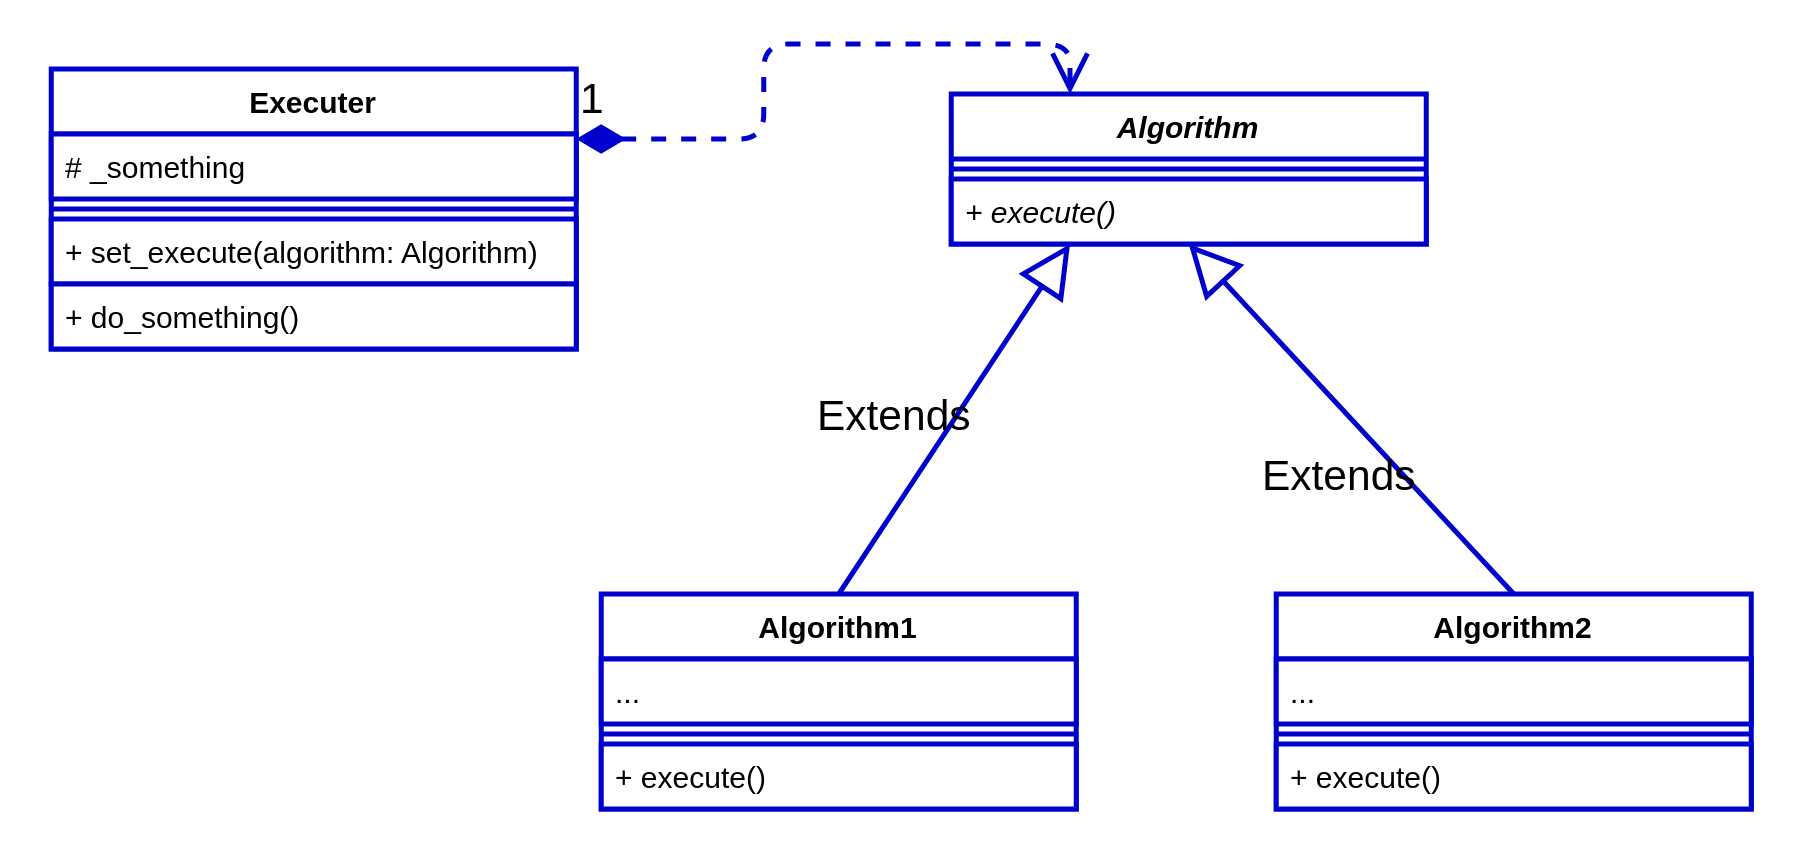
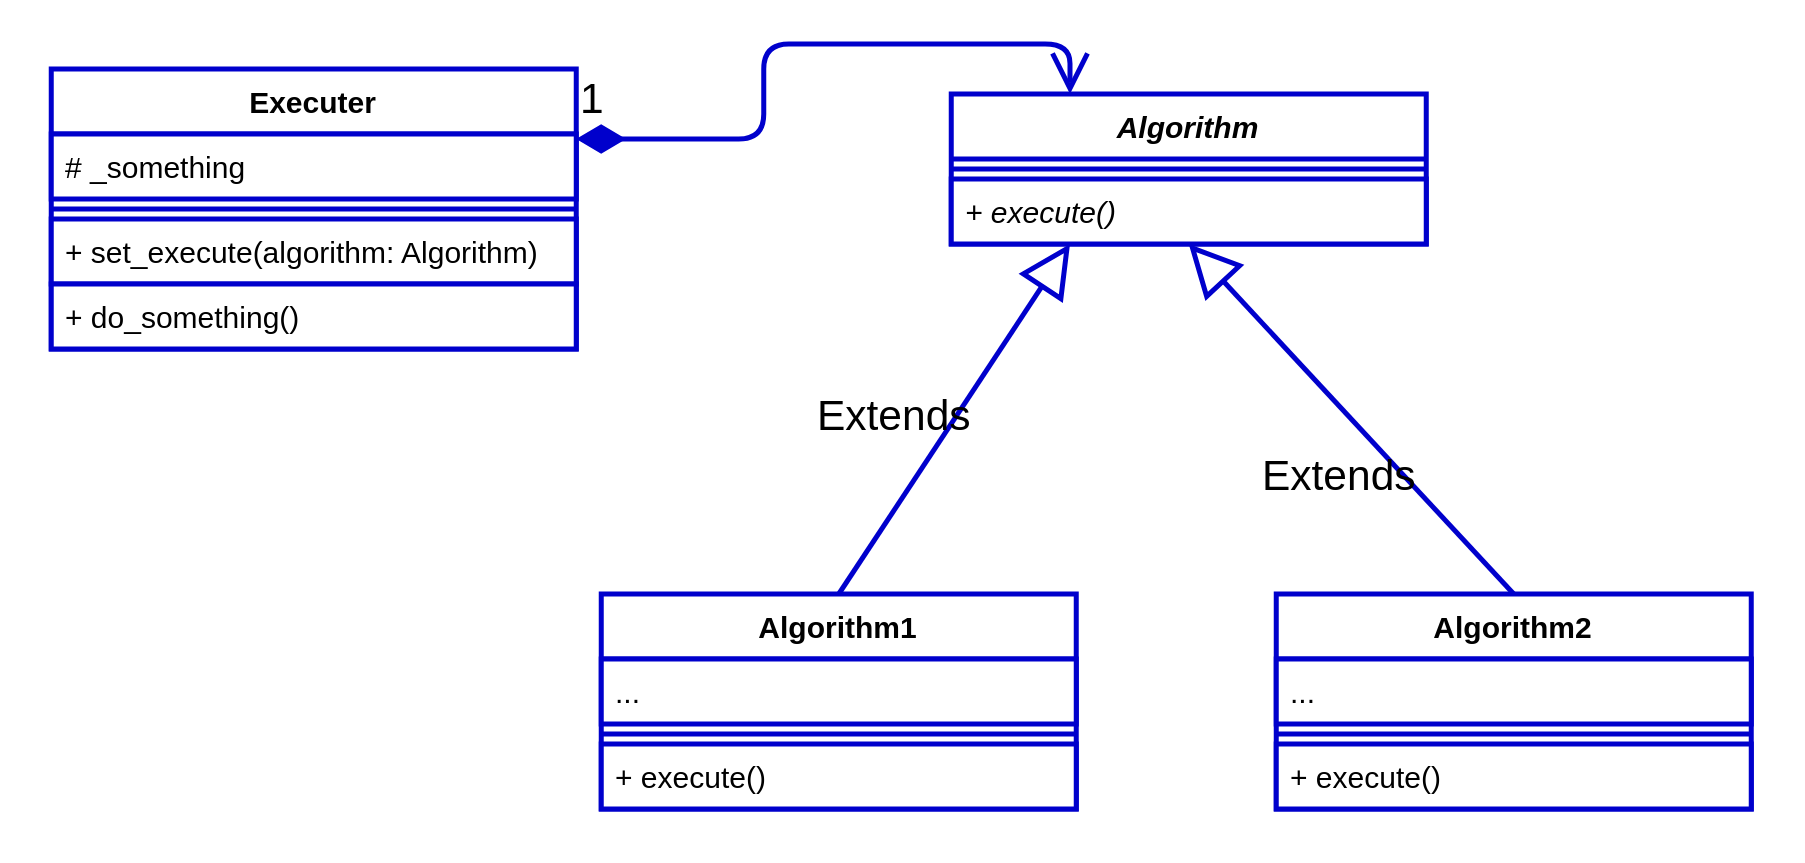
edge "Algorithm" -- "Executer": style dashed -> solid
